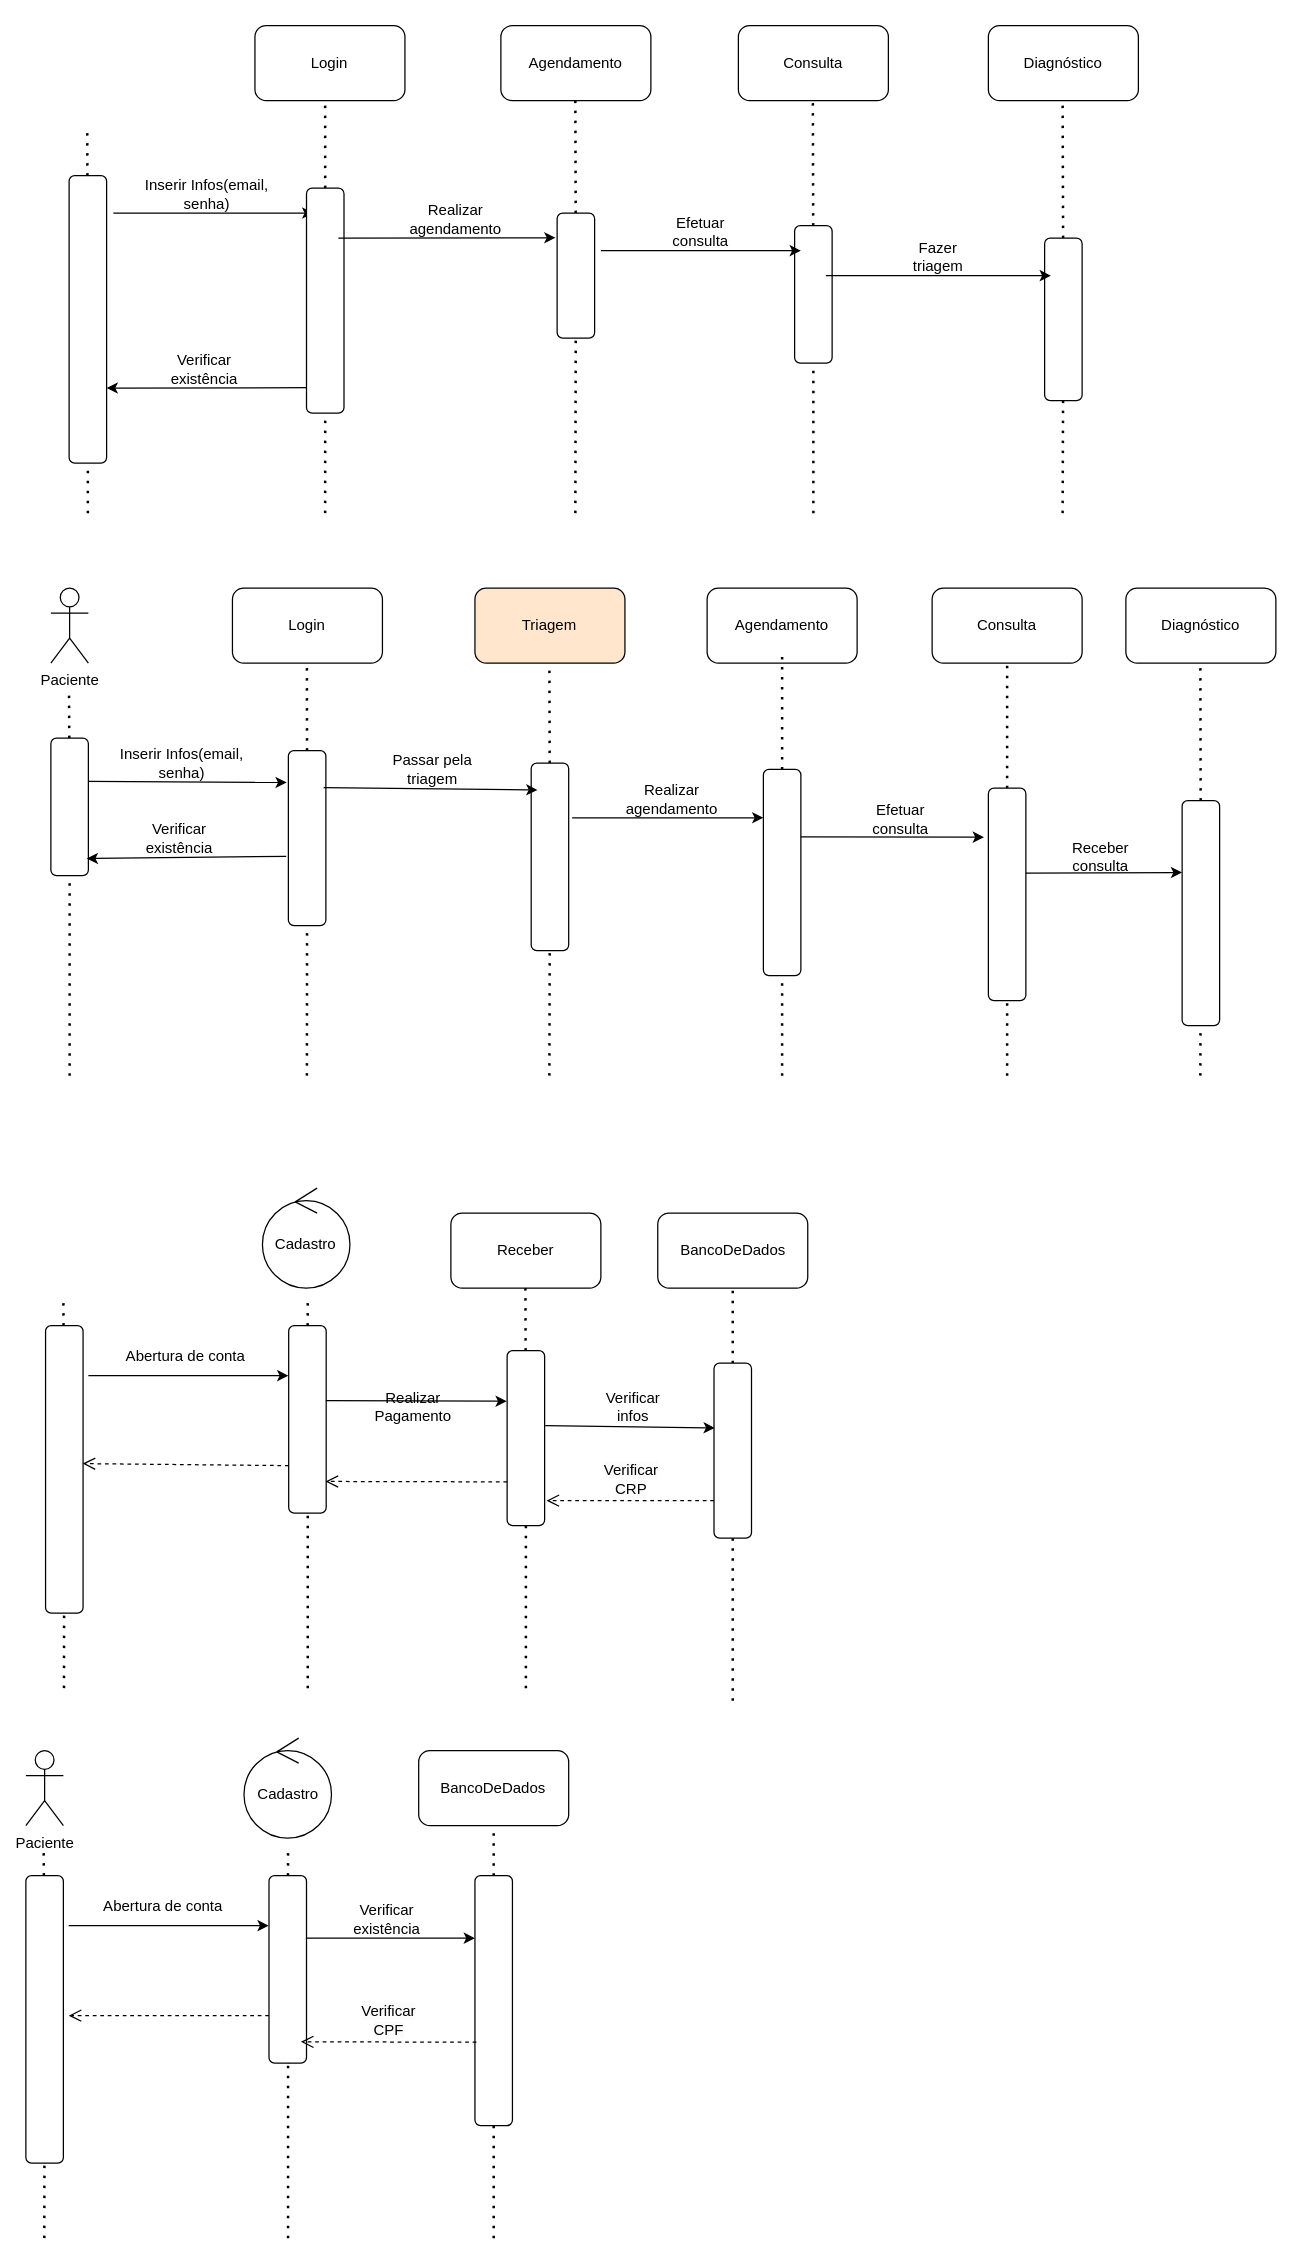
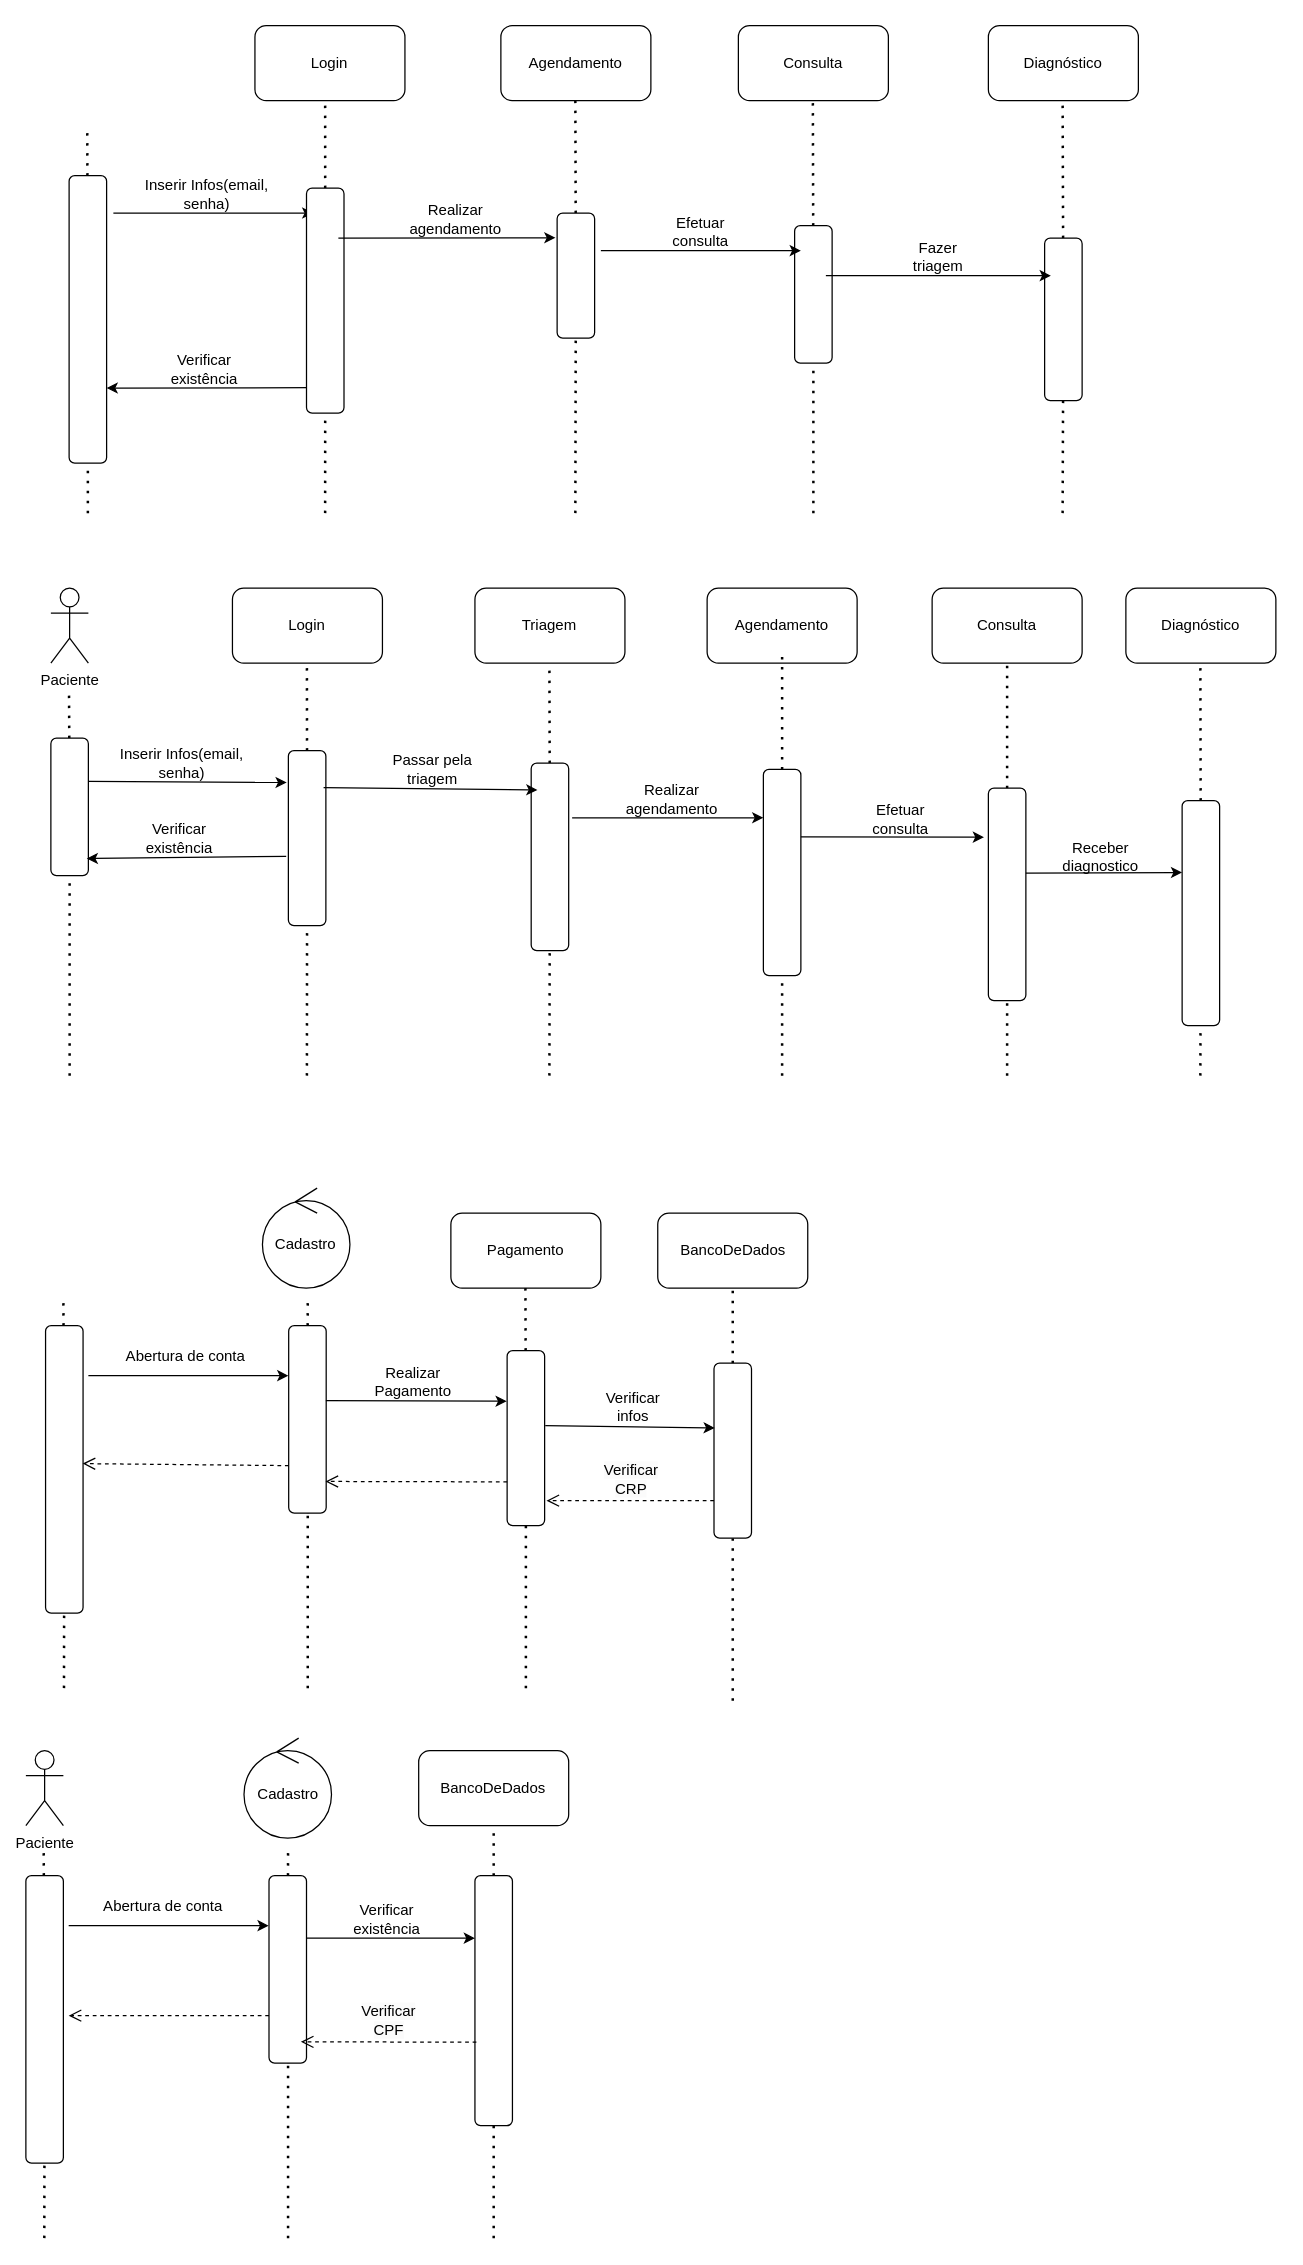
node "Triagem": fillcolor #ffe6cc -> #ffffff
node "Receber consulta": label "Receber consulta" -> "Receber diagnostico"
node "Receber": label "Receber" -> "Pagamento"
node "Realizar Pagamento": moved (413, 1407) -> (413, 1382)
